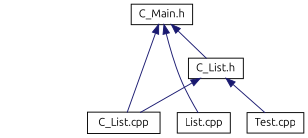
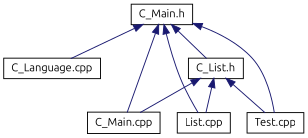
edge "Test.cpp" -> "C_Main.h": added
node "C_Language.cpp": added
edge "List.cpp" -> "C_List.h": added
node "C_List.cpp": label "C_List.cpp" -> "C_Main.cpp"
